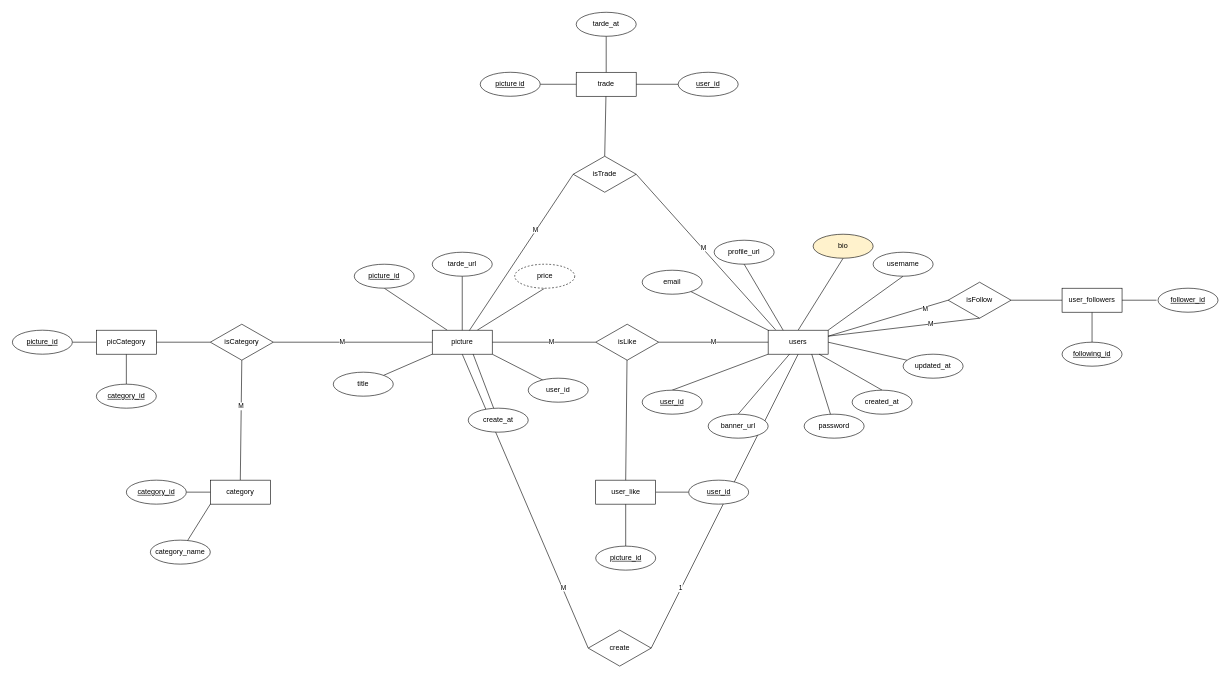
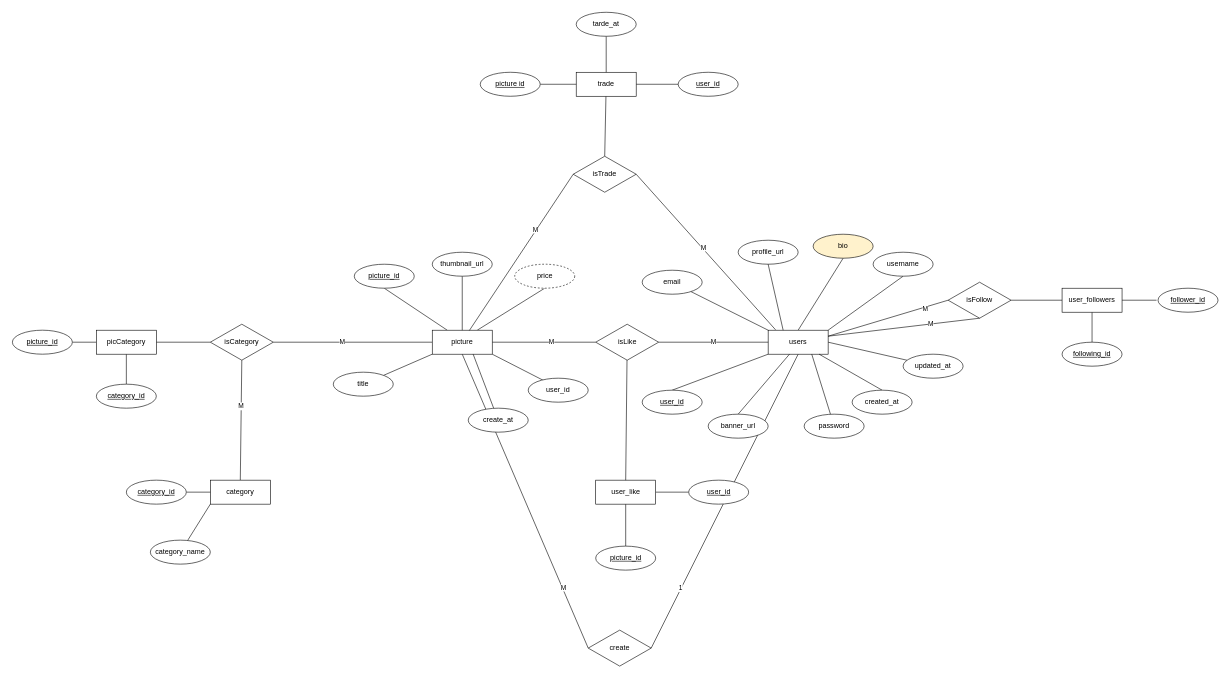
node "profile_url": moved (744, 252) -> (768, 252)
node "tarde_url": label "tarde_url" -> "thumbnail_url"
